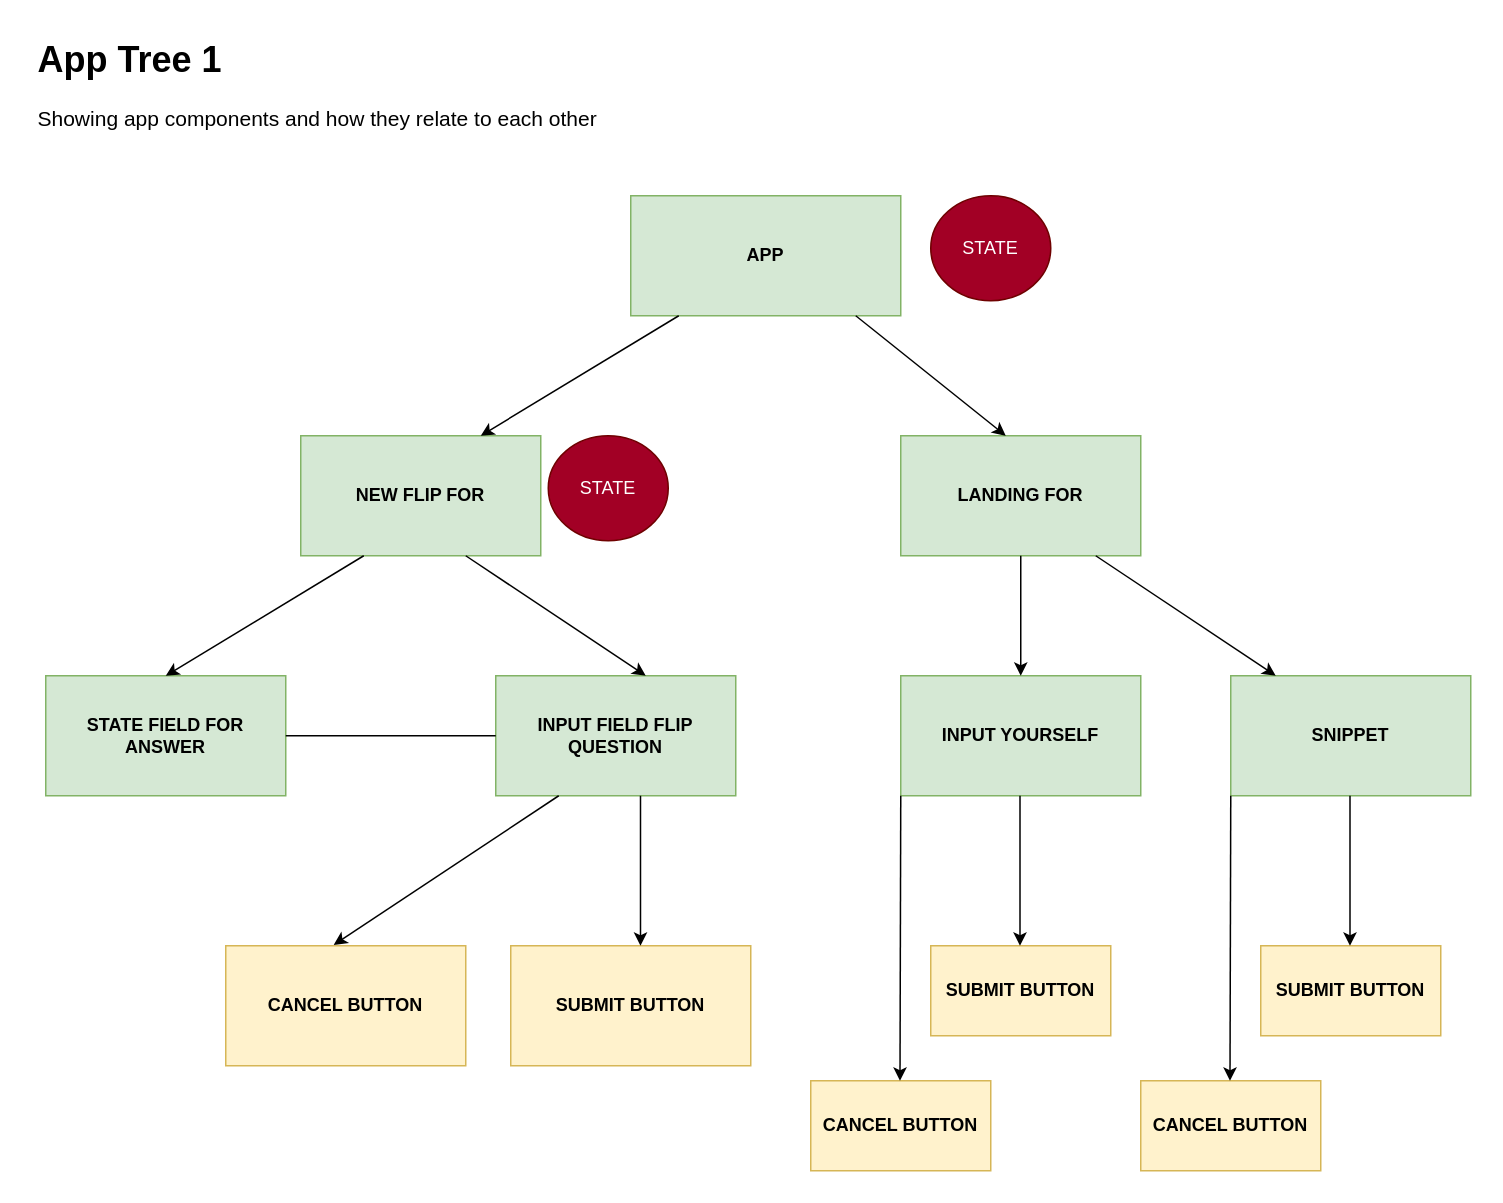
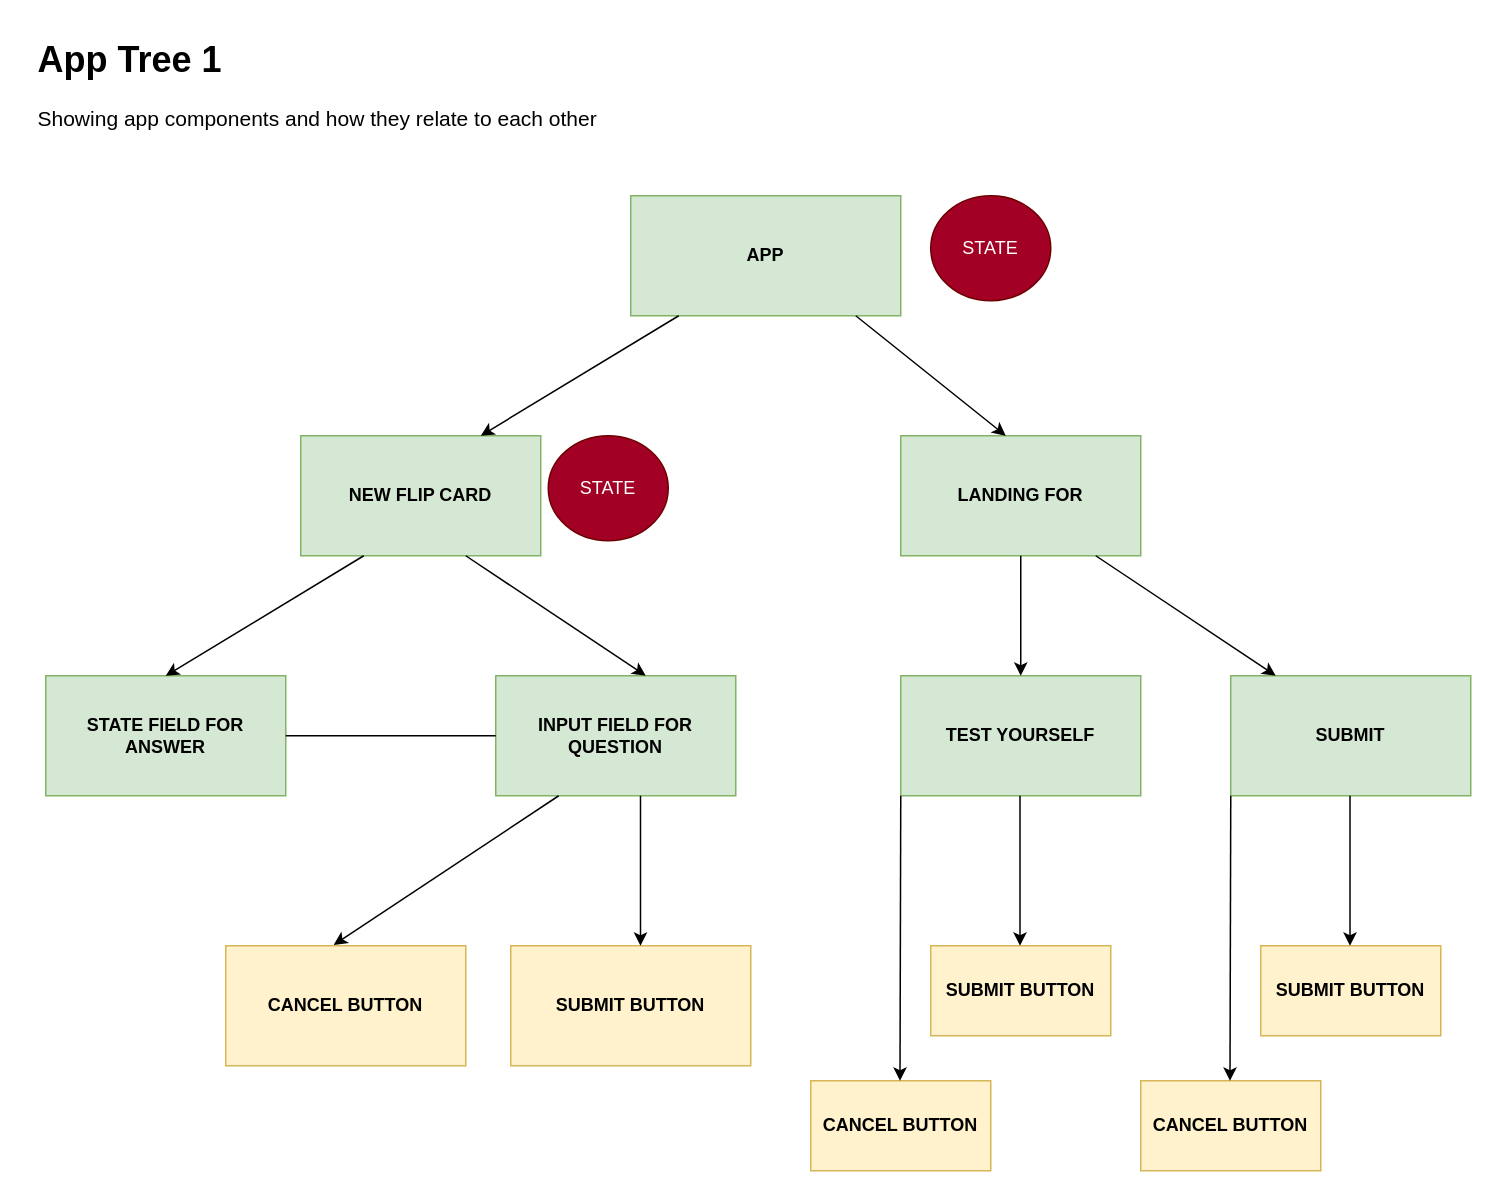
node "NEW FLIP FOR": label "NEW FLIP FOR" -> "NEW FLIP CARD"
node "INPUT FIELD FLIP QUESTION": label "INPUT FIELD FLIP QUESTION" -> "INPUT FIELD FOR QUESTION"
node "INPUT YOURSELF": label "INPUT YOURSELF" -> "TEST YOURSELF"
node "SNIPPET": label "SNIPPET" -> "SUBMIT"
